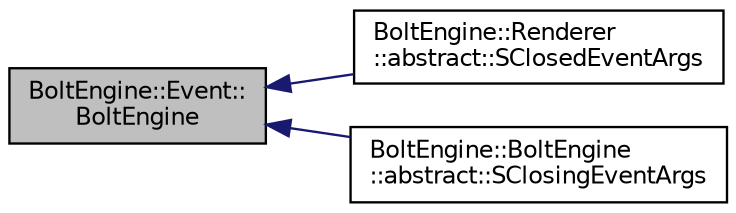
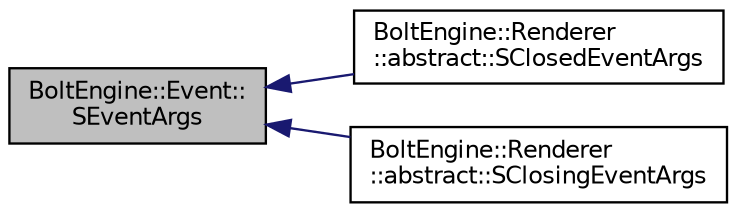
node "BoltEngine::Event:: BoltEngine": label "BoltEngine::Event:: BoltEngine" -> "BoltEngine::Event:: SEventArgs"
node "BoltEngine::BoltEngine ::abstract::SClosingEventArgs": label "BoltEngine::BoltEngine ::abstract::SClosingEventArgs" -> "BoltEngine::Renderer ::abstract::SClosingEventArgs"
